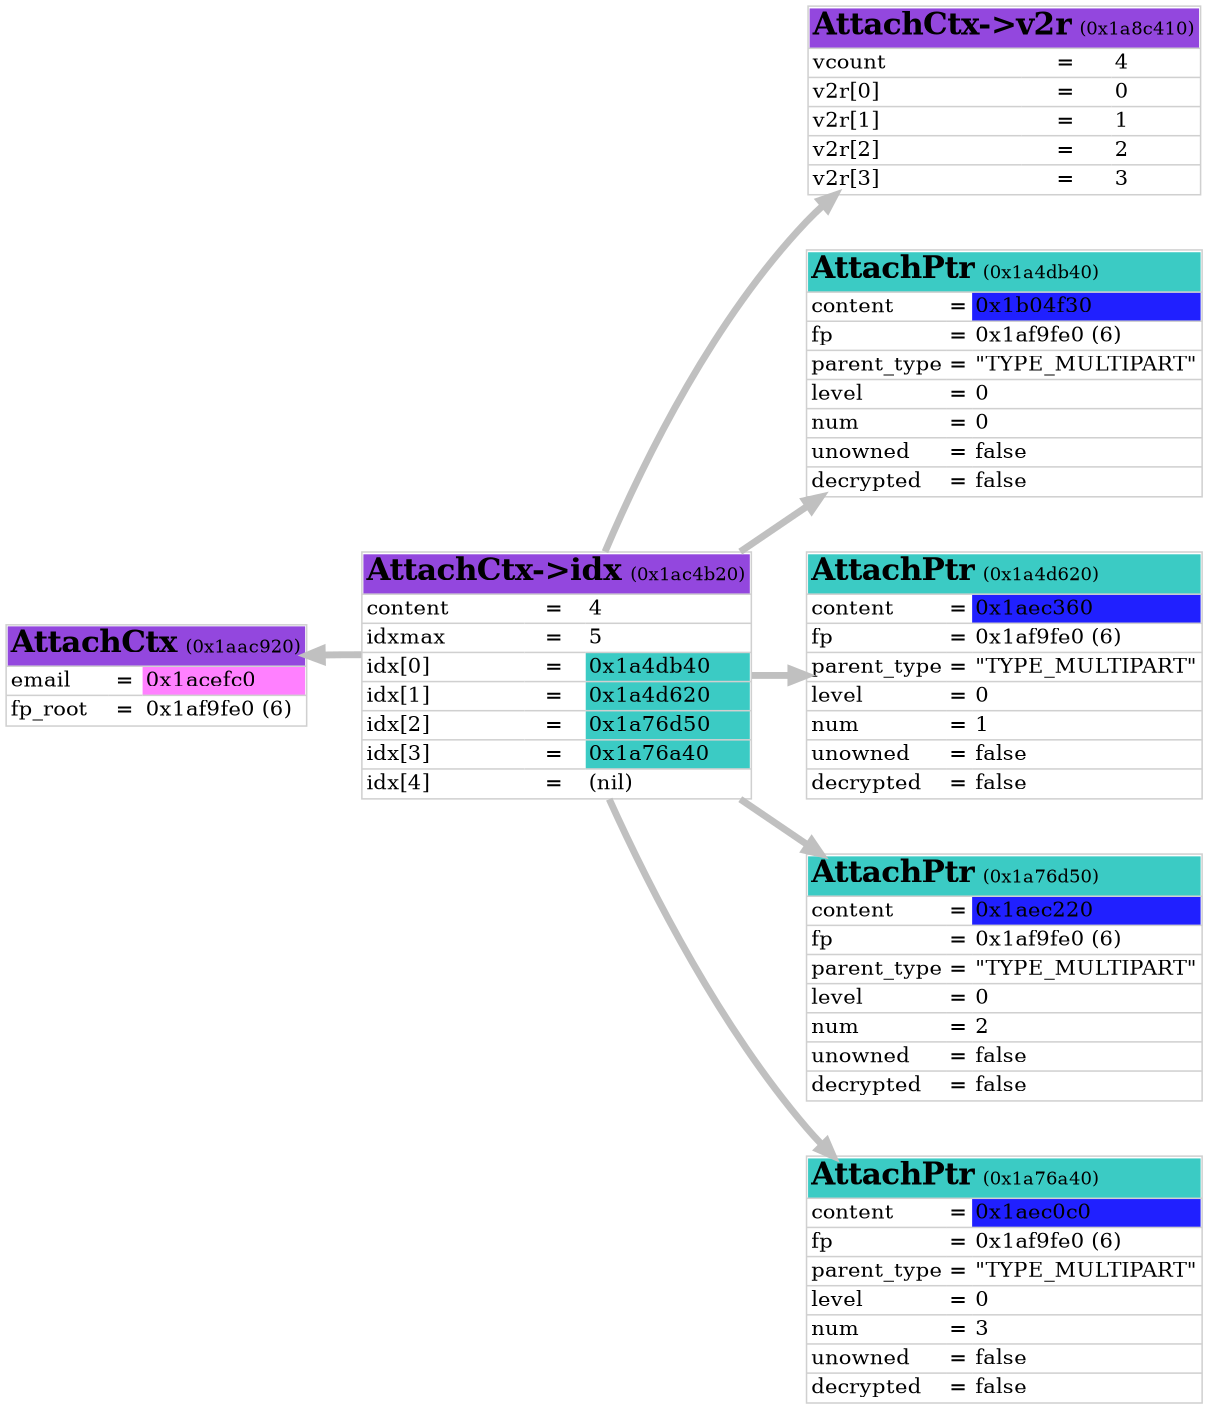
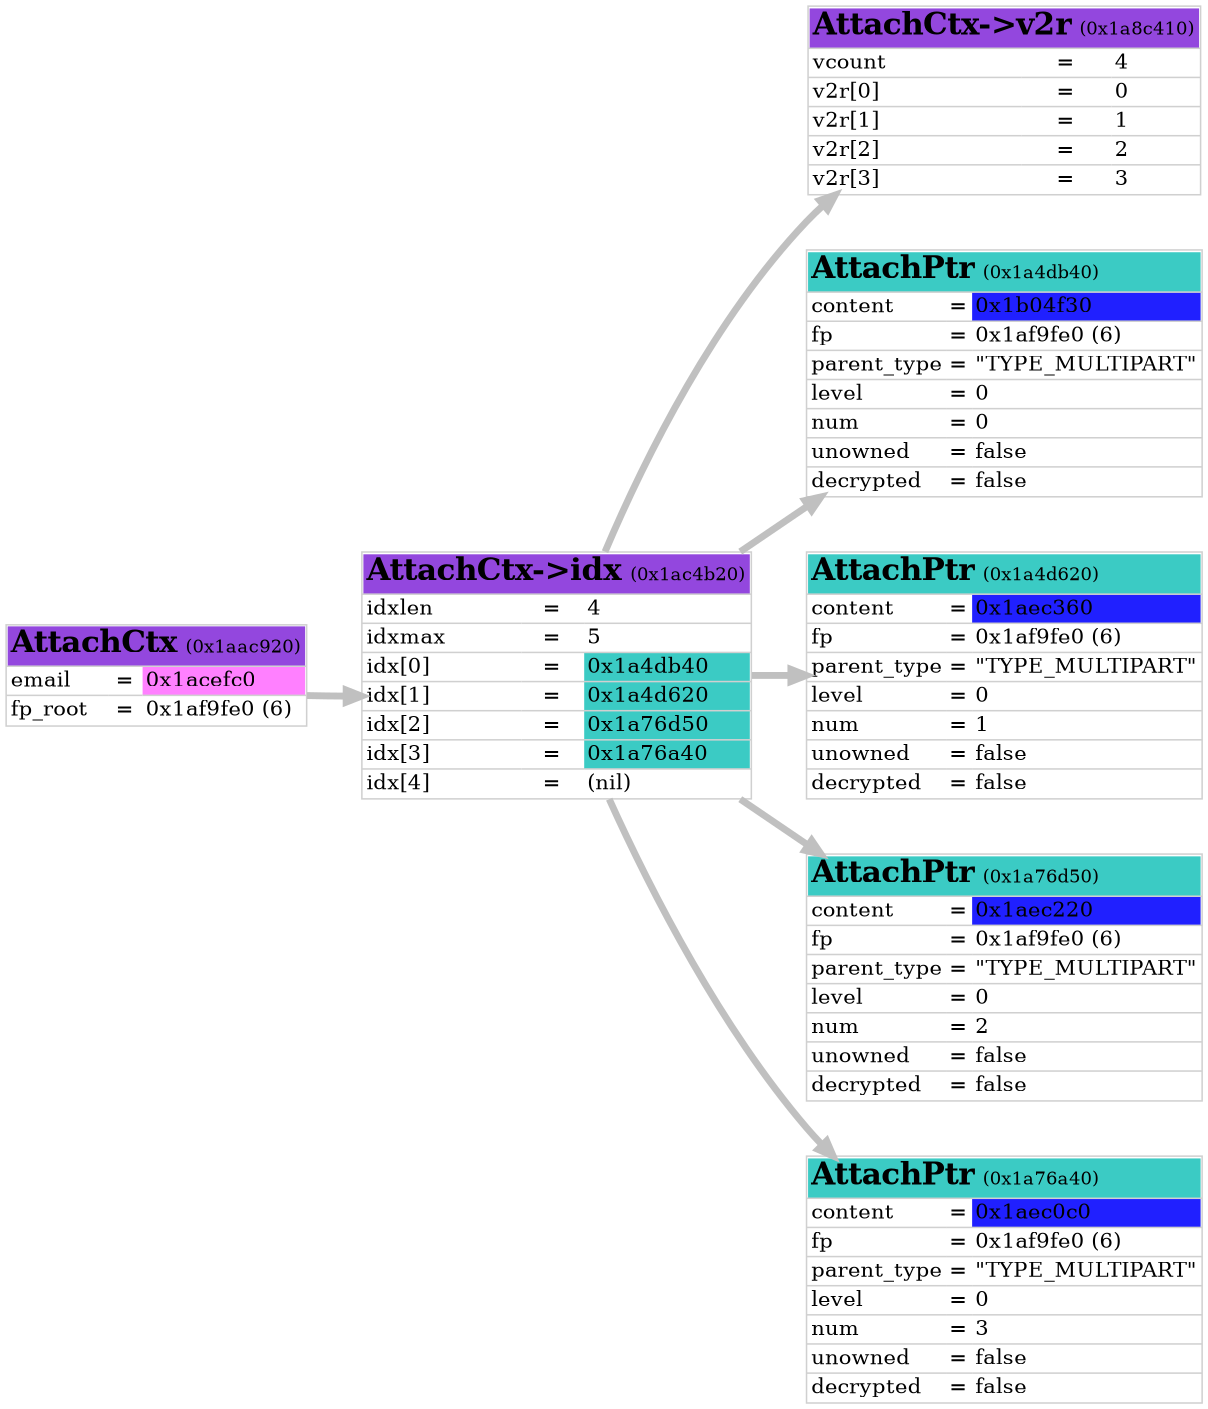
node "AttachCtx->idx": text "content" -> "idxlen"
edge "AttachCtx->idx" -> "AttachCtx": reversed
